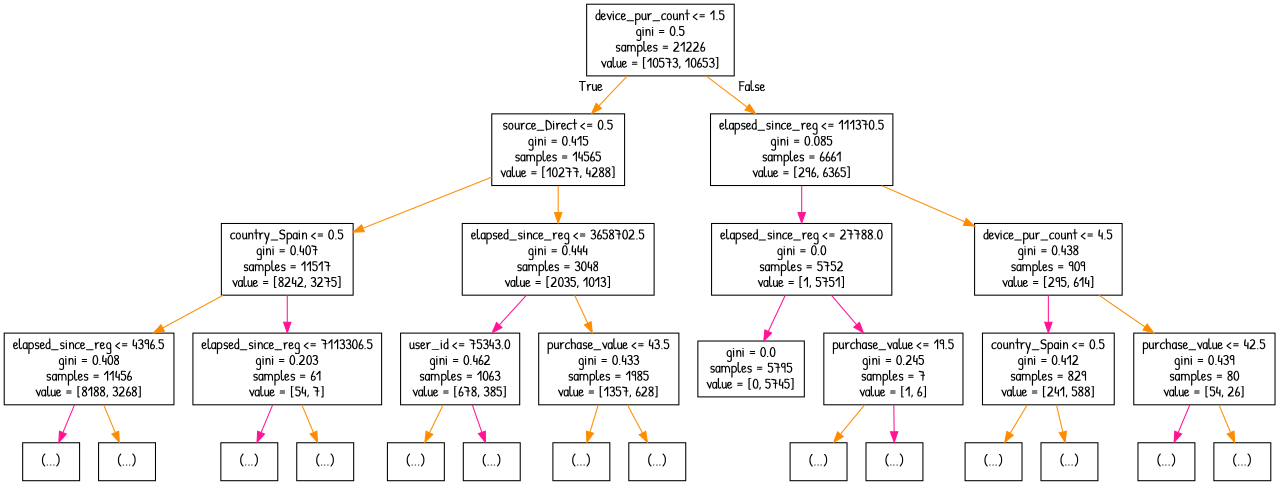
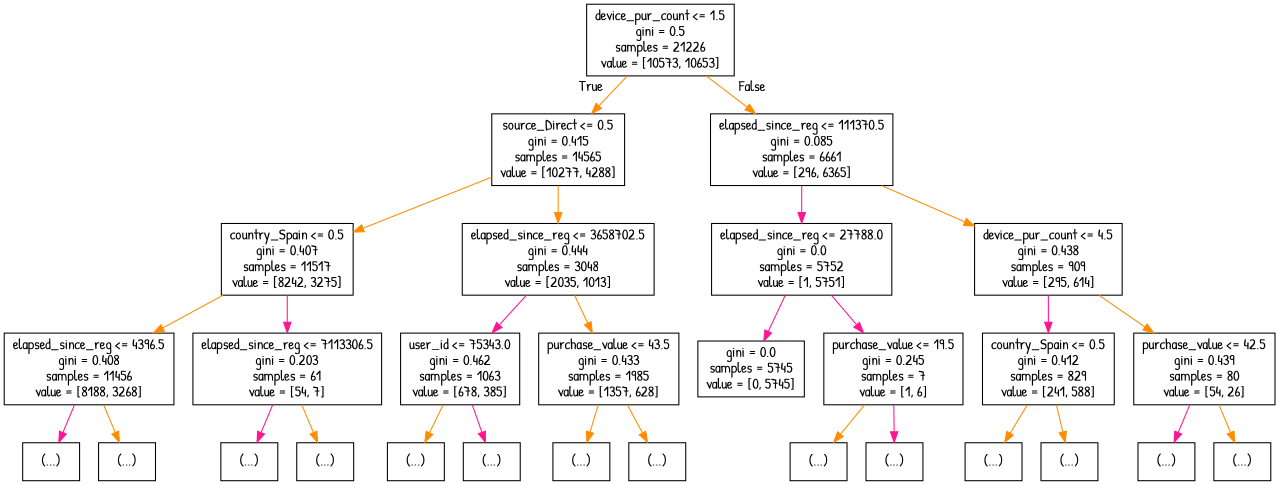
node "gini = 0.0 samples = 5795 value = [0, 5745]": label "gini = 0.0 samples = 5795 value = [0, 5745]" -> "gini = 0.0 samples = 5745 value = [0, 5745]"
